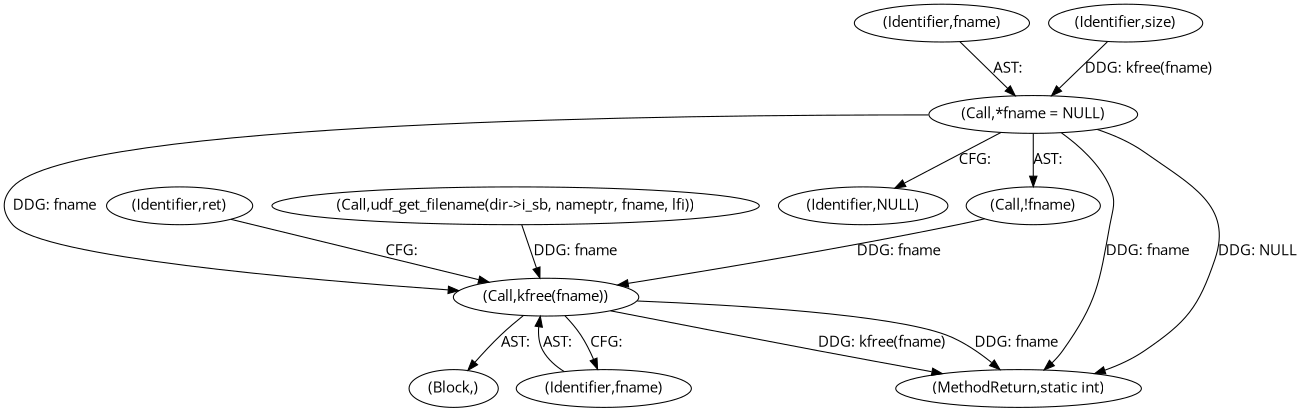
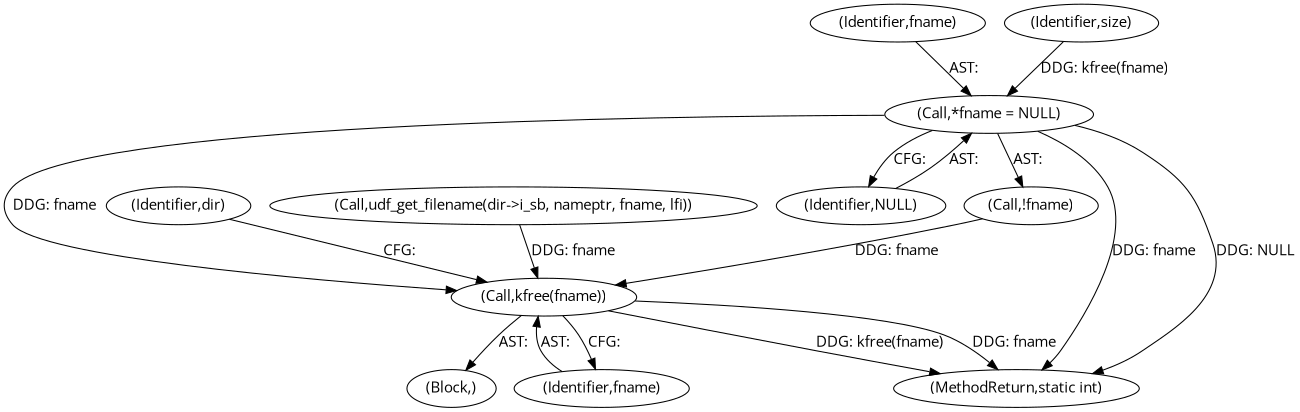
edge "(Identifier,NULL)" -> "(Call,*fname = NULL)": added, label "AST:"
node "(Identifier,ret)": label "(Identifier,ret)" -> "(Identifier,dir)"
